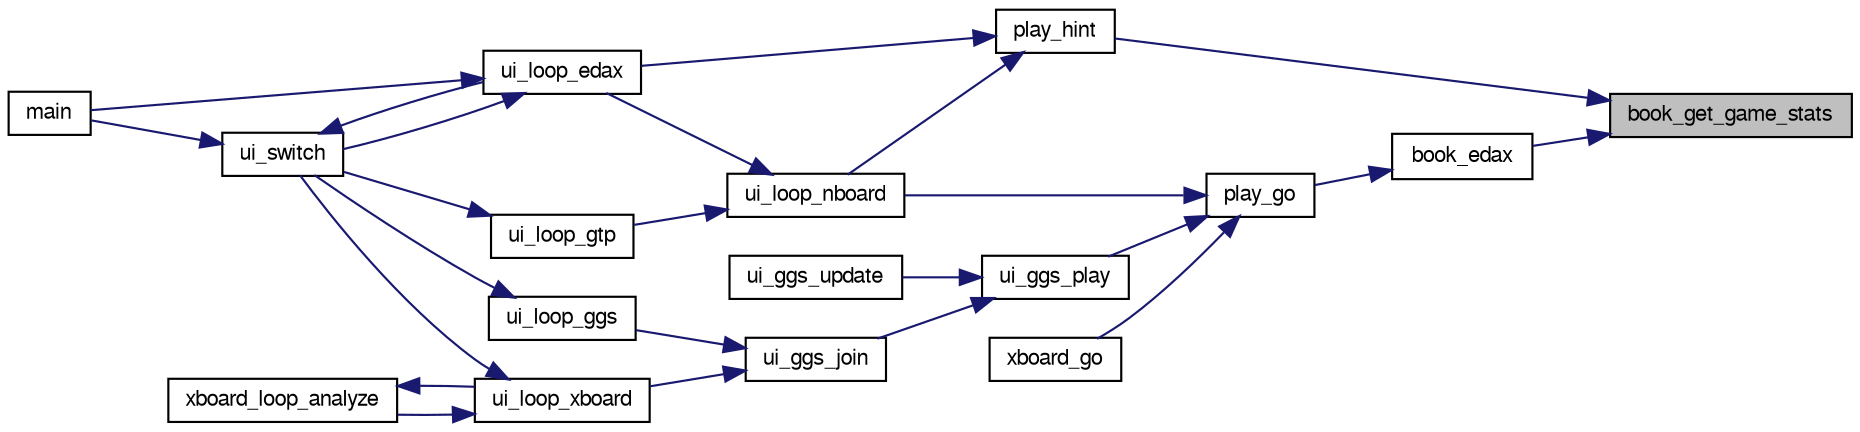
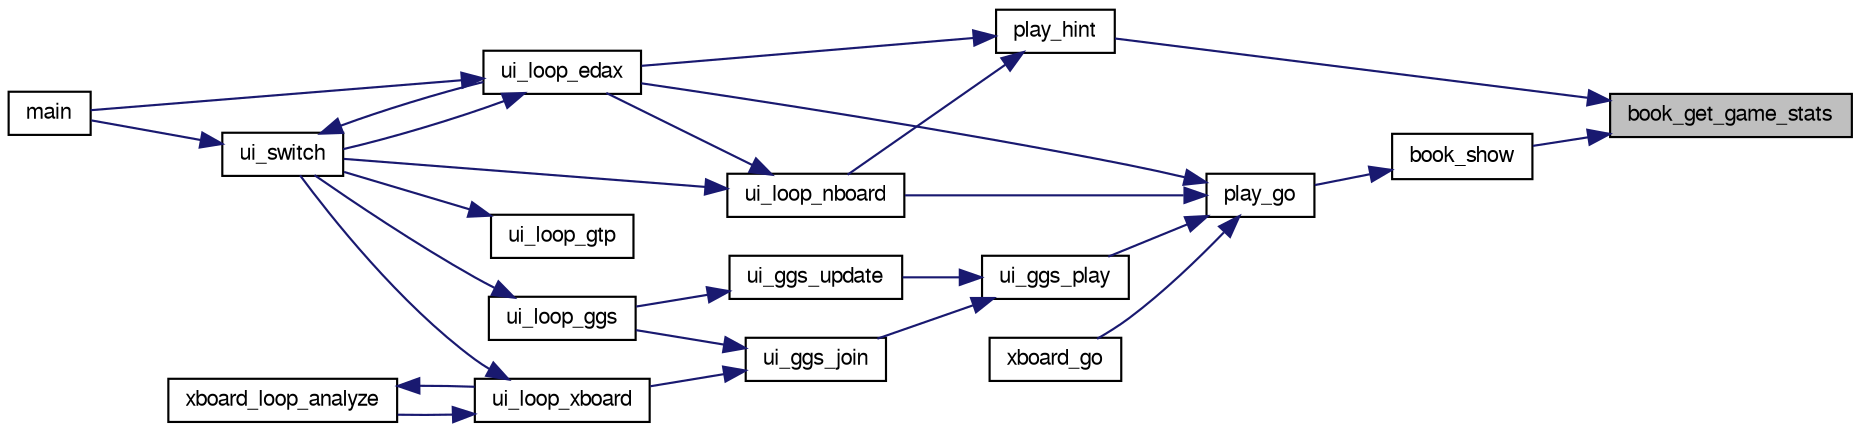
edge "ui_loop_edax" -> "play_go": added
node "book_edax": label "book_edax" -> "book_show"
edge "ui_loop_gtp" -> "ui_loop_nboard": now "ui_switch" -> "ui_loop_nboard"
edge "ui_loop_ggs" -> "ui_ggs_update": added
